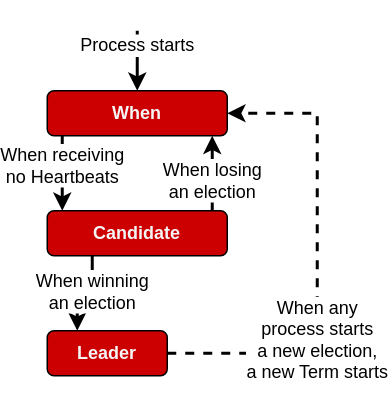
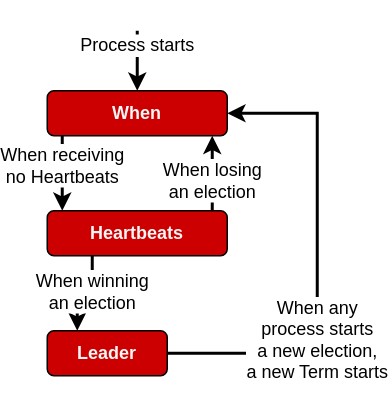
edge "Leader" -> "When": style dashed -> solid
node "Candidate": label "Candidate" -> "Heartbeats"
